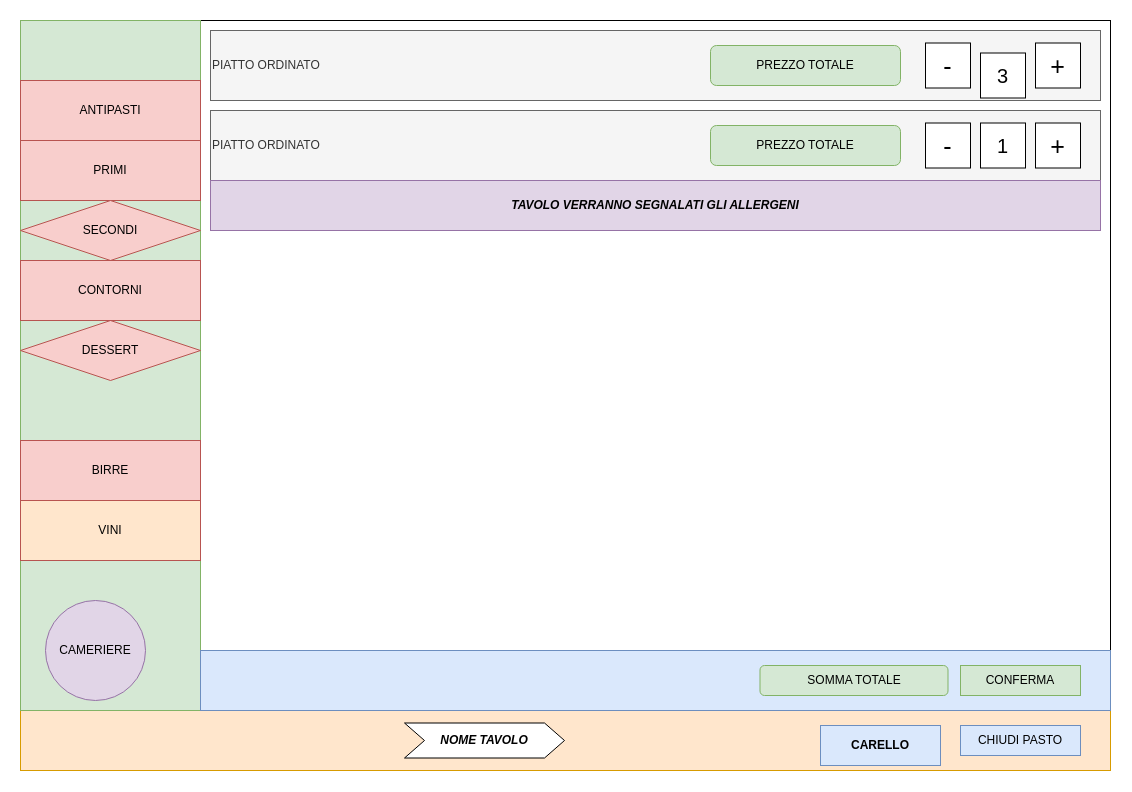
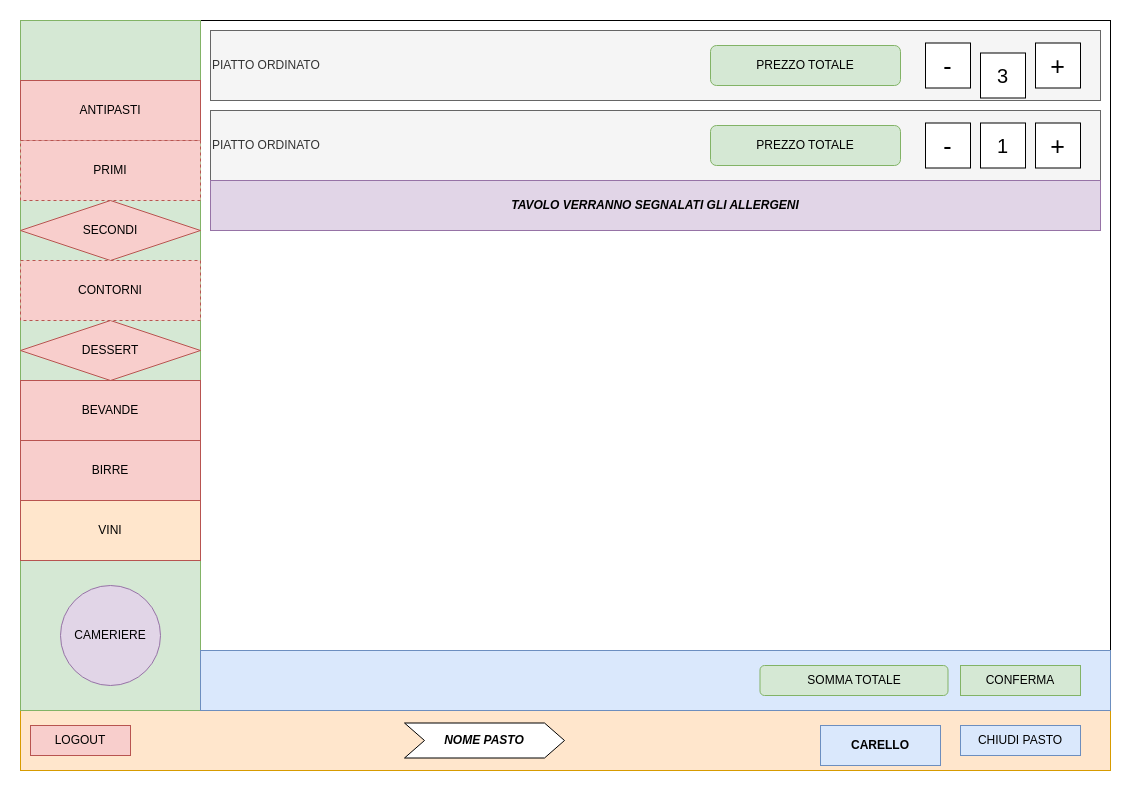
node "PRIMI": style solid -> dashed
node "CONTORNI": style solid -> dashed
node "BEVANDE": added
node "CAMERIERE": moved (96, 651) -> (111, 636)
node "LOGOUT": added
node "NOME TAVOLO": label "NOME TAVOLO" -> "NOME PASTO"
